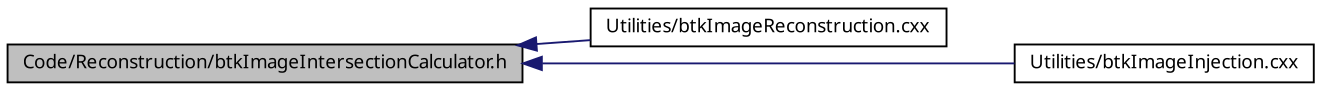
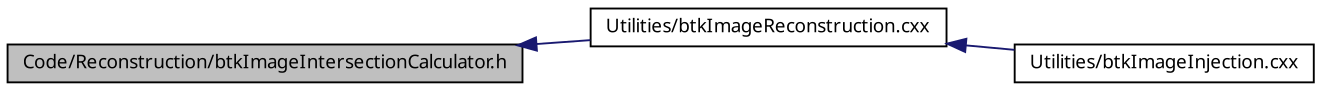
edge "Utilities/btkImageInjection.cxx" -> "Code/Reconstruction/btkImageIntersectionCalculator.h": now "Utilities/btkImageInjection.cxx" -> "Utilities/btkImageReconstruction.cxx"
